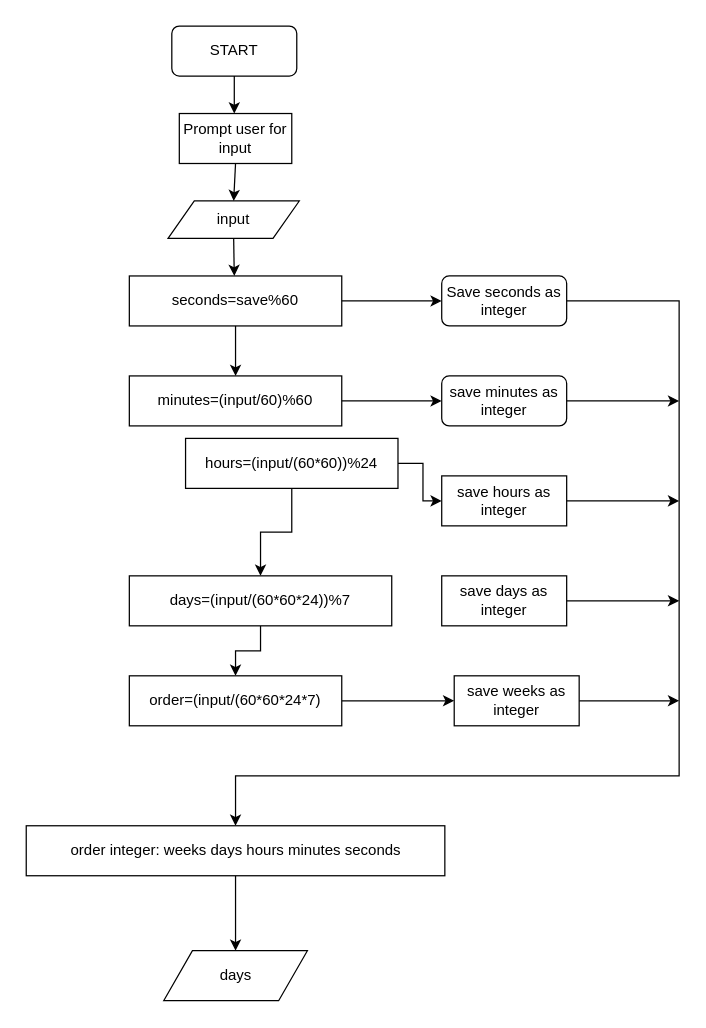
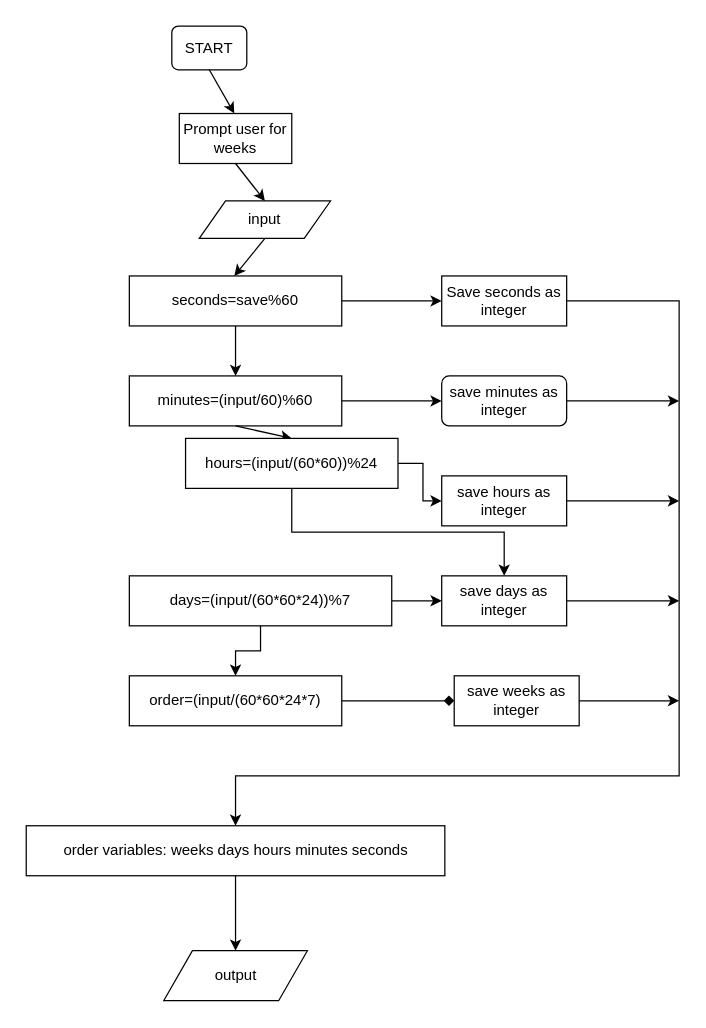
node "START": size 125x50 -> 75x44
node "Prompt user for input": label "Prompt user for input" -> "Prompt user for weeks"
node "input": moved (234, 219) -> (265, 219)
node "Save seconds as integer": shape rounded rectangle -> rectangle
edge "minutes=(input/60)%60" -> "hours=(input/(60*60))%24": added
edge "hours=(input/(60*60))%24" -> "days=(input/(60*60*24))%7": now "hours=(input/(60*60))%24" -> "save days as integer"
edge "days=(input/(60*60*24))%7" -> "save days as integer": added
edge "order=(input/(60*60*24*7)" -> "save weeks as integer": arrowhead classic -> diamond
node "order integer: weeks days hours minutes seconds": label "order integer: weeks days hours minutes seconds" -> "order variables: weeks days hours minutes seconds"
node "days": label "days" -> "output"
